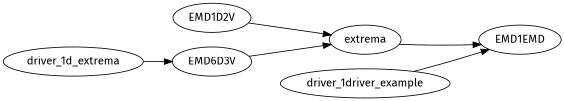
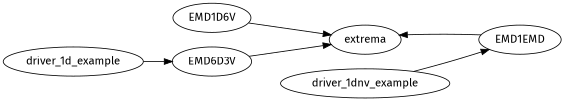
node "EMD1D2V": label "EMD1D2V" -> "EMD1D6V"
edge "extrema" -> "EMD1EMD": reversed
node "driver_1d_extrema": label "driver_1d_extrema" -> "driver_1d_example"
node "driver_1driver_example": label "driver_1driver_example" -> "driver_1dnv_example"
